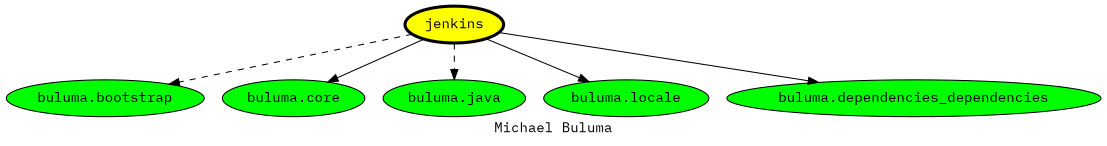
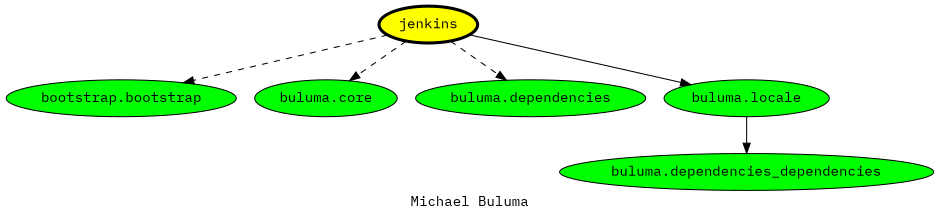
edge "jenkins" -> "buluma.dependencies_dependencies": now "buluma.locale" -> "buluma.dependencies_dependencies"
edge "jenkins" -> "buluma.core": style solid -> dashed
node "buluma.bootstrap": label "buluma.bootstrap" -> "bootstrap.bootstrap"
node "buluma.java": label "buluma.java" -> "buluma.dependencies"
